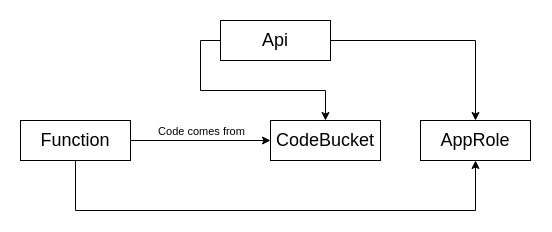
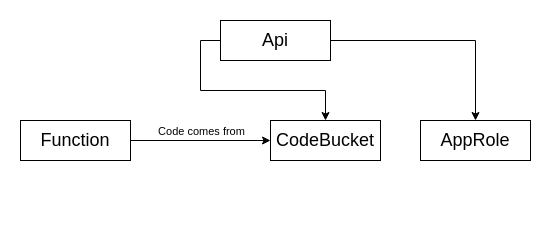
edge "Function" -> "AppRole": removed
